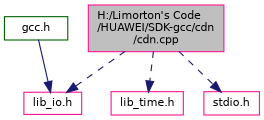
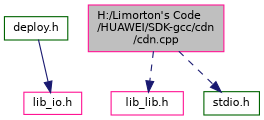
node "gcc.h": label "gcc.h" -> "deploy.h"
edge "H:/Limorton's Code /HUAWEI/SDK-gcc/cdn /cdn.cpp" -> "lib_io.h": removed
node "lib_time.h": label "lib_time.h" -> "lib_lib.h"
node "stdio.h": color deeppink -> darkgreen
